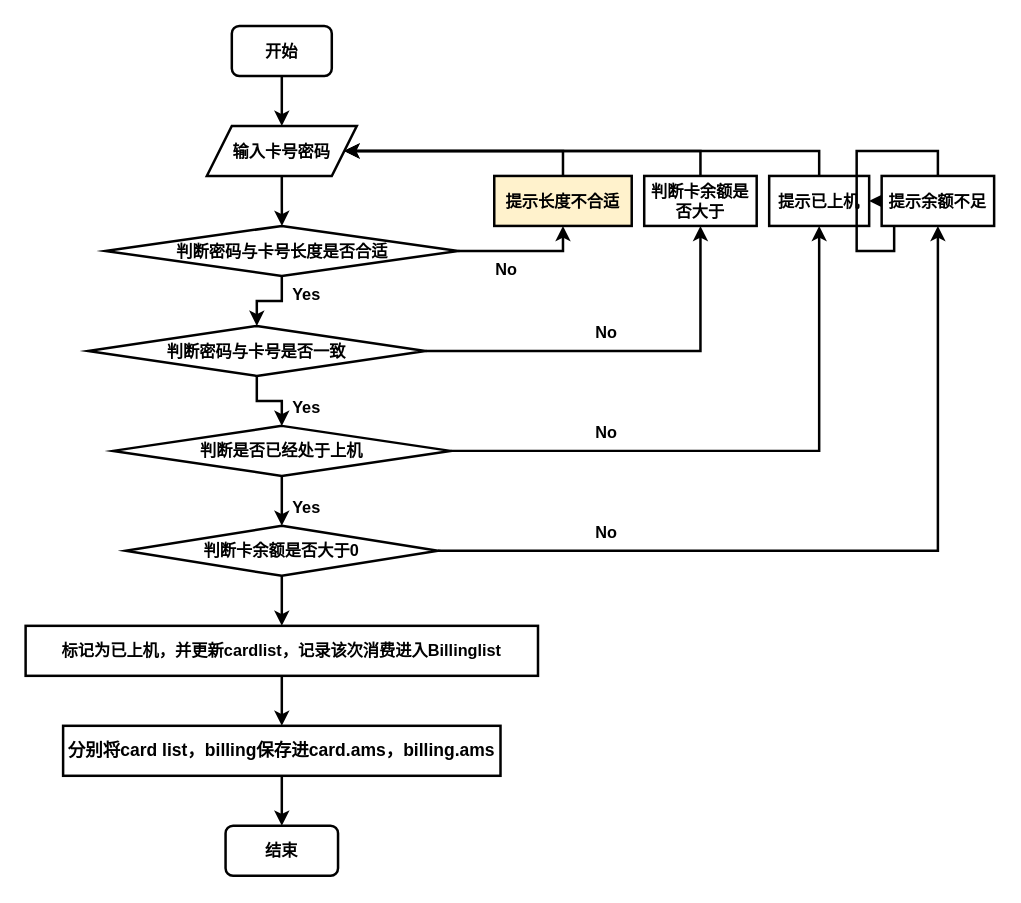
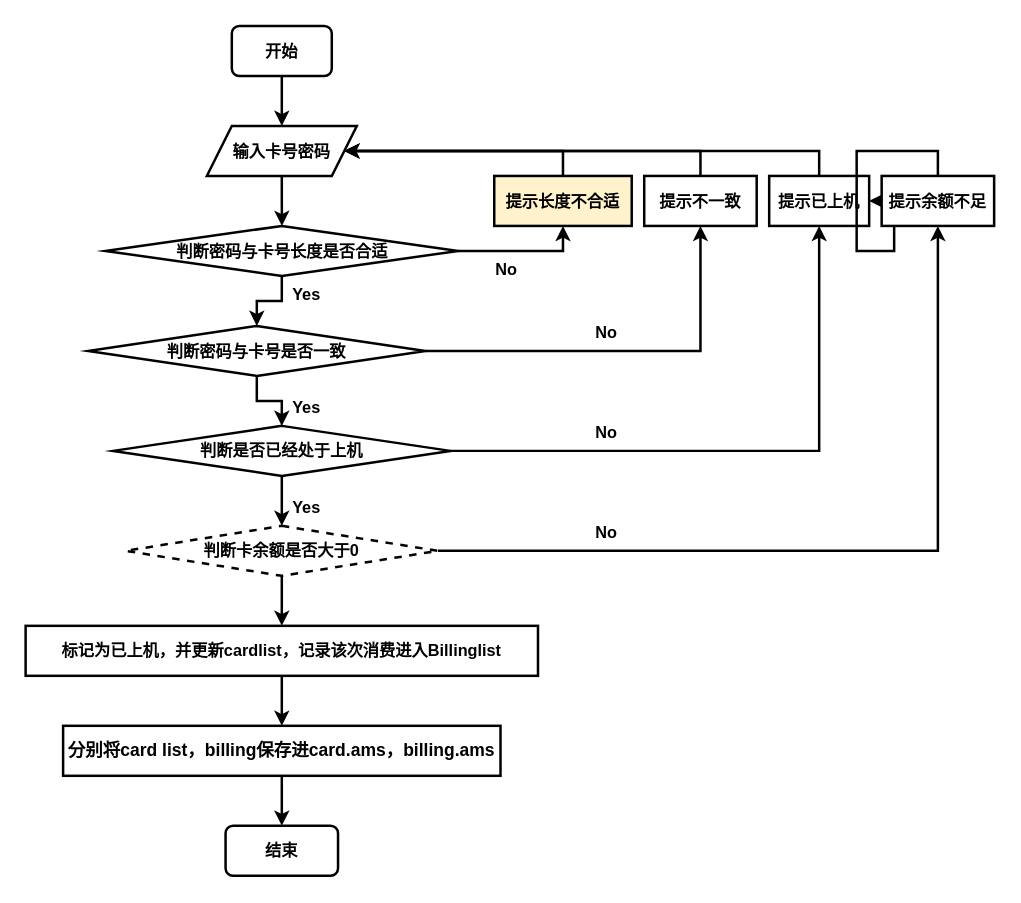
node "判断卡余额是否大于": label "判断卡余额是否大于" -> "提示不一致"
node "判断卡余额是否大于0": style solid -> dashed
